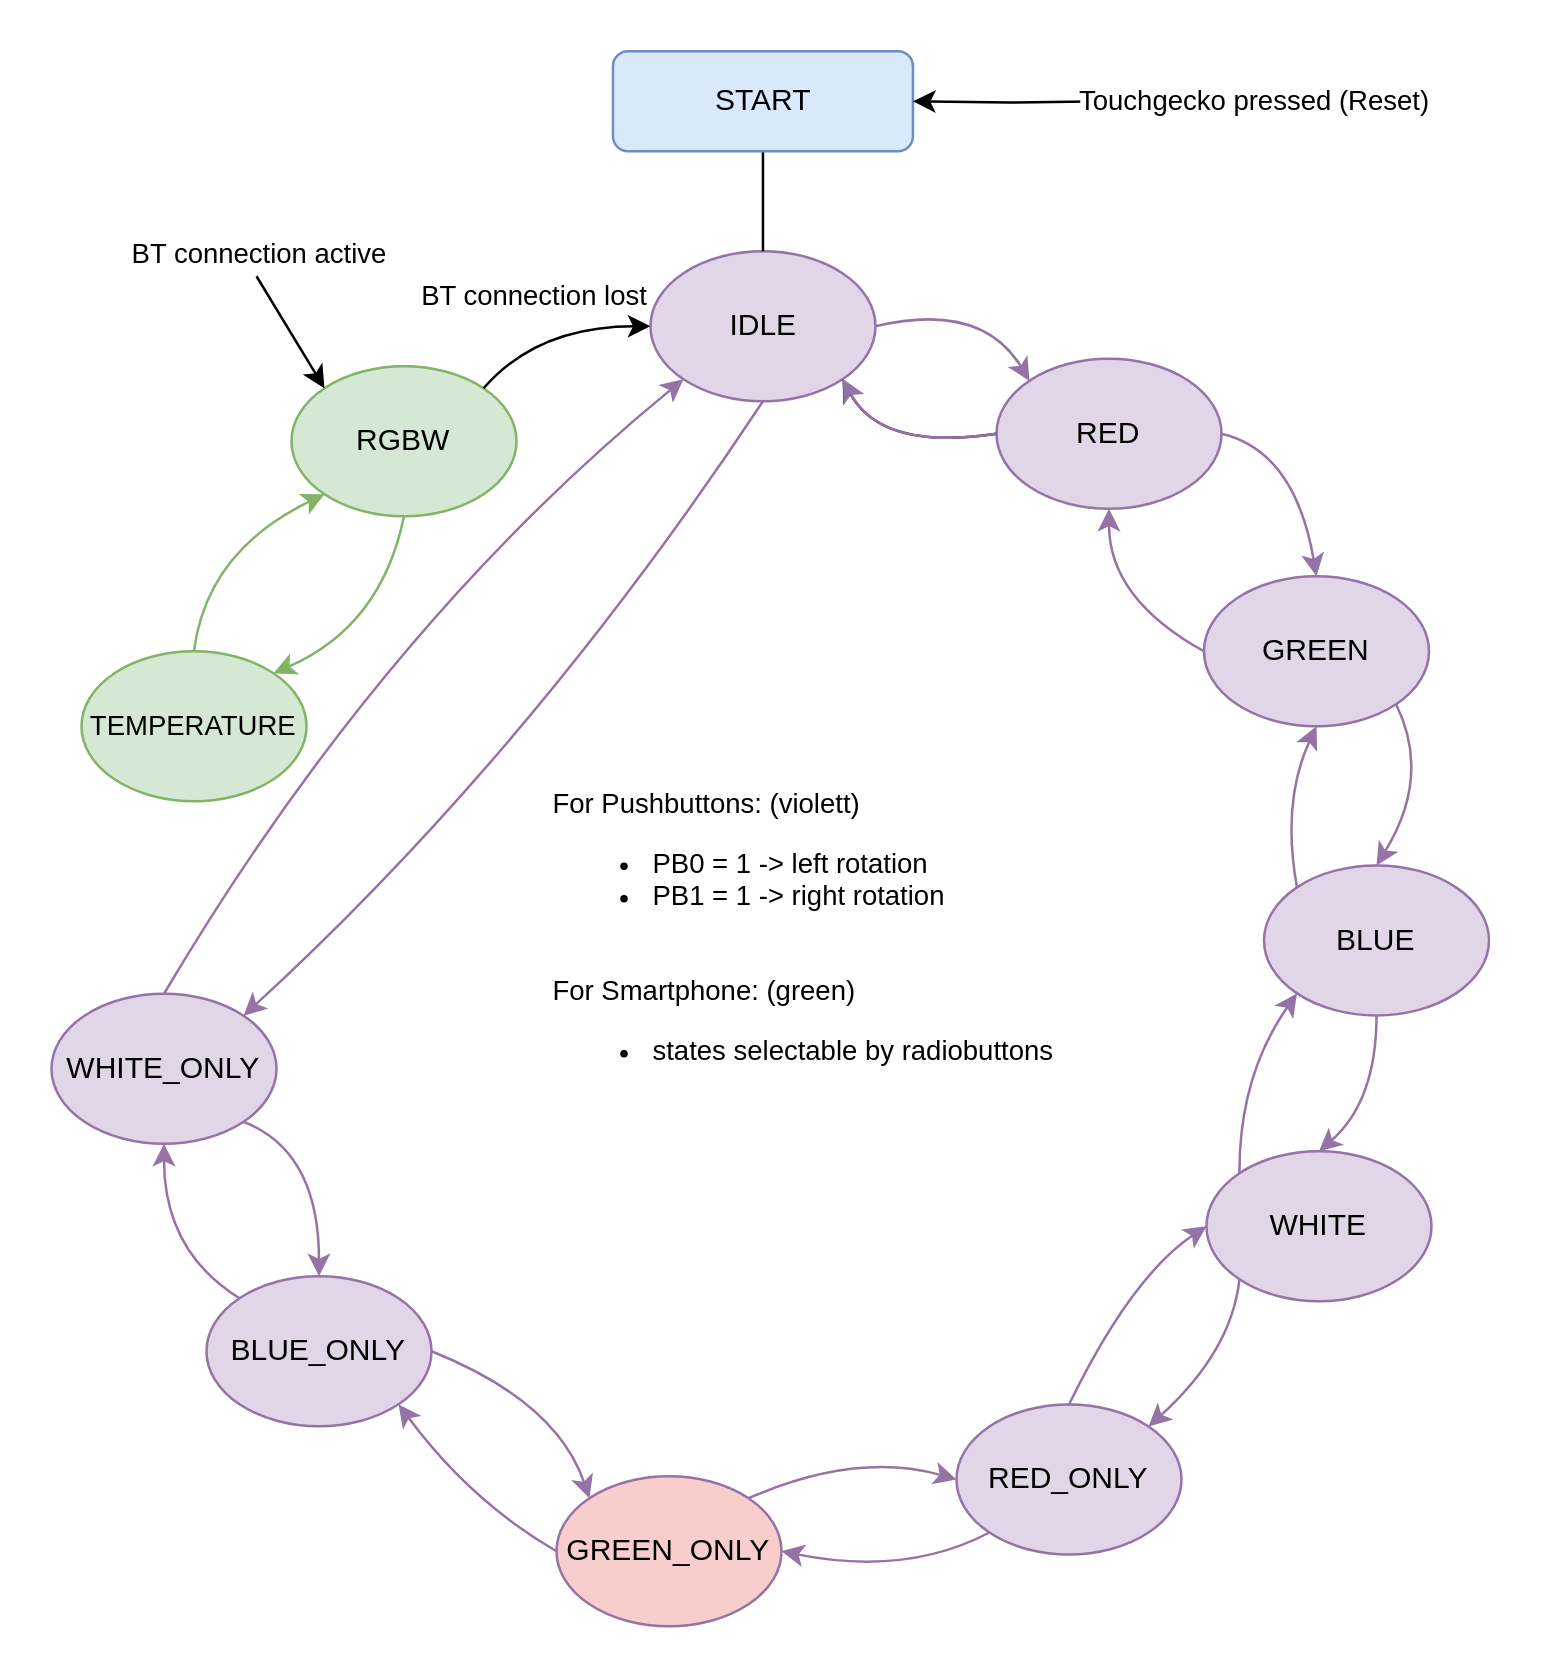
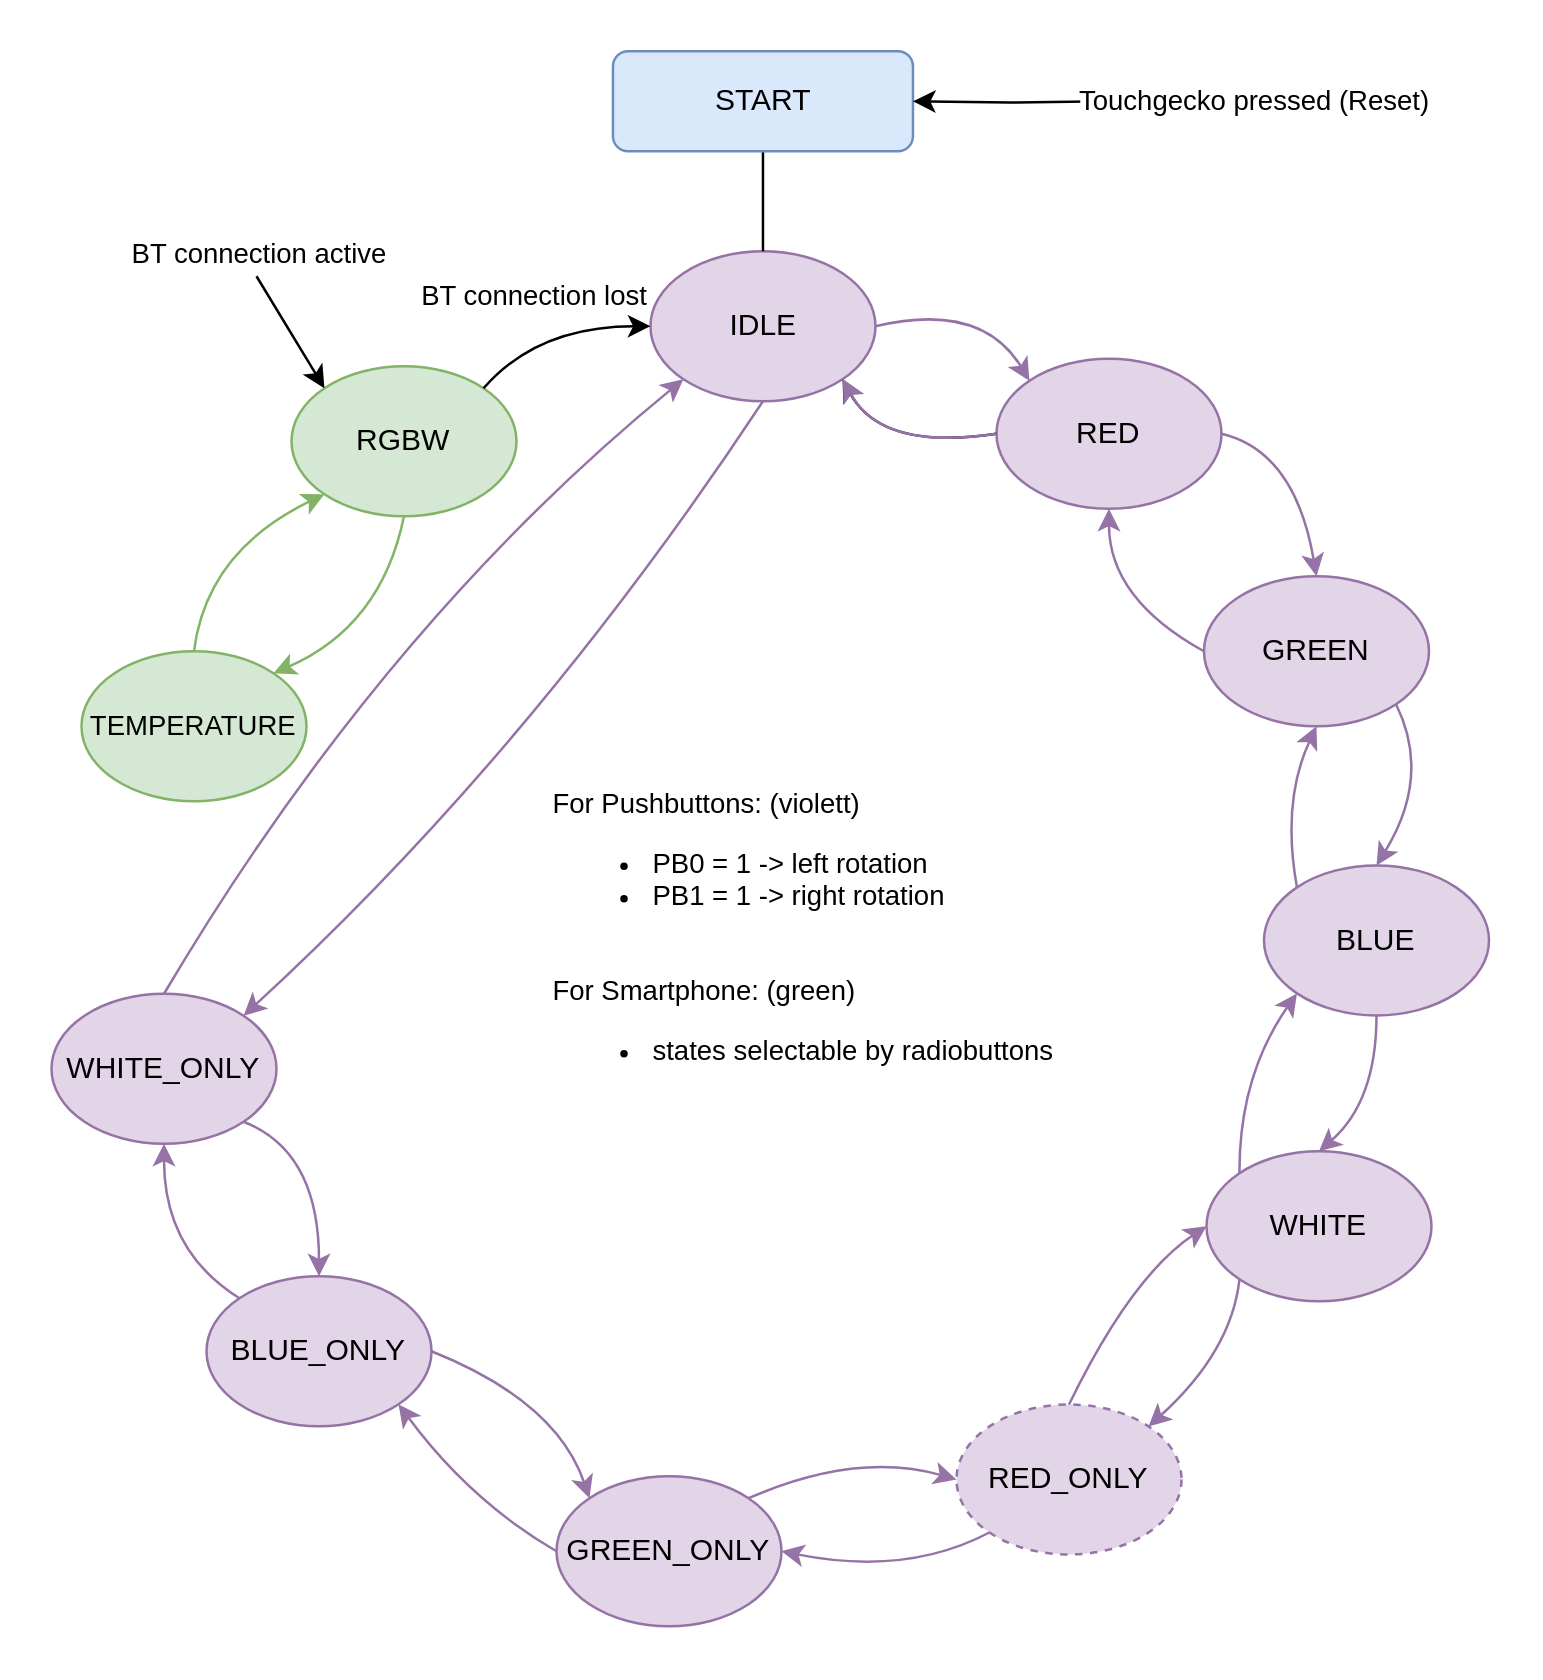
node "RED_ONLY": style solid -> dashed
node "GREEN_ONLY": fillcolor #f8cecc -> #e1d5e7
